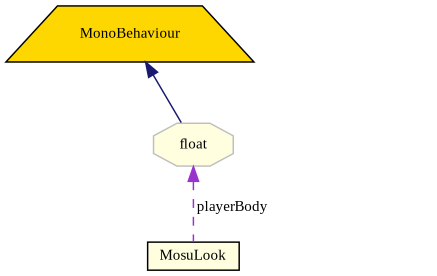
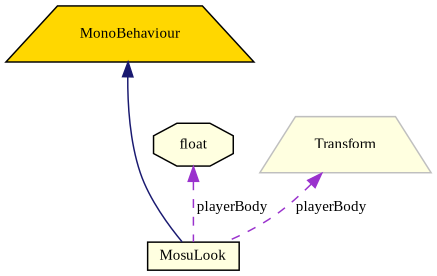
edge "float" -> "MonoBehaviour": now "MosuLook" -> "MonoBehaviour"
node "float": color grey75 -> black
node "Transform": added
